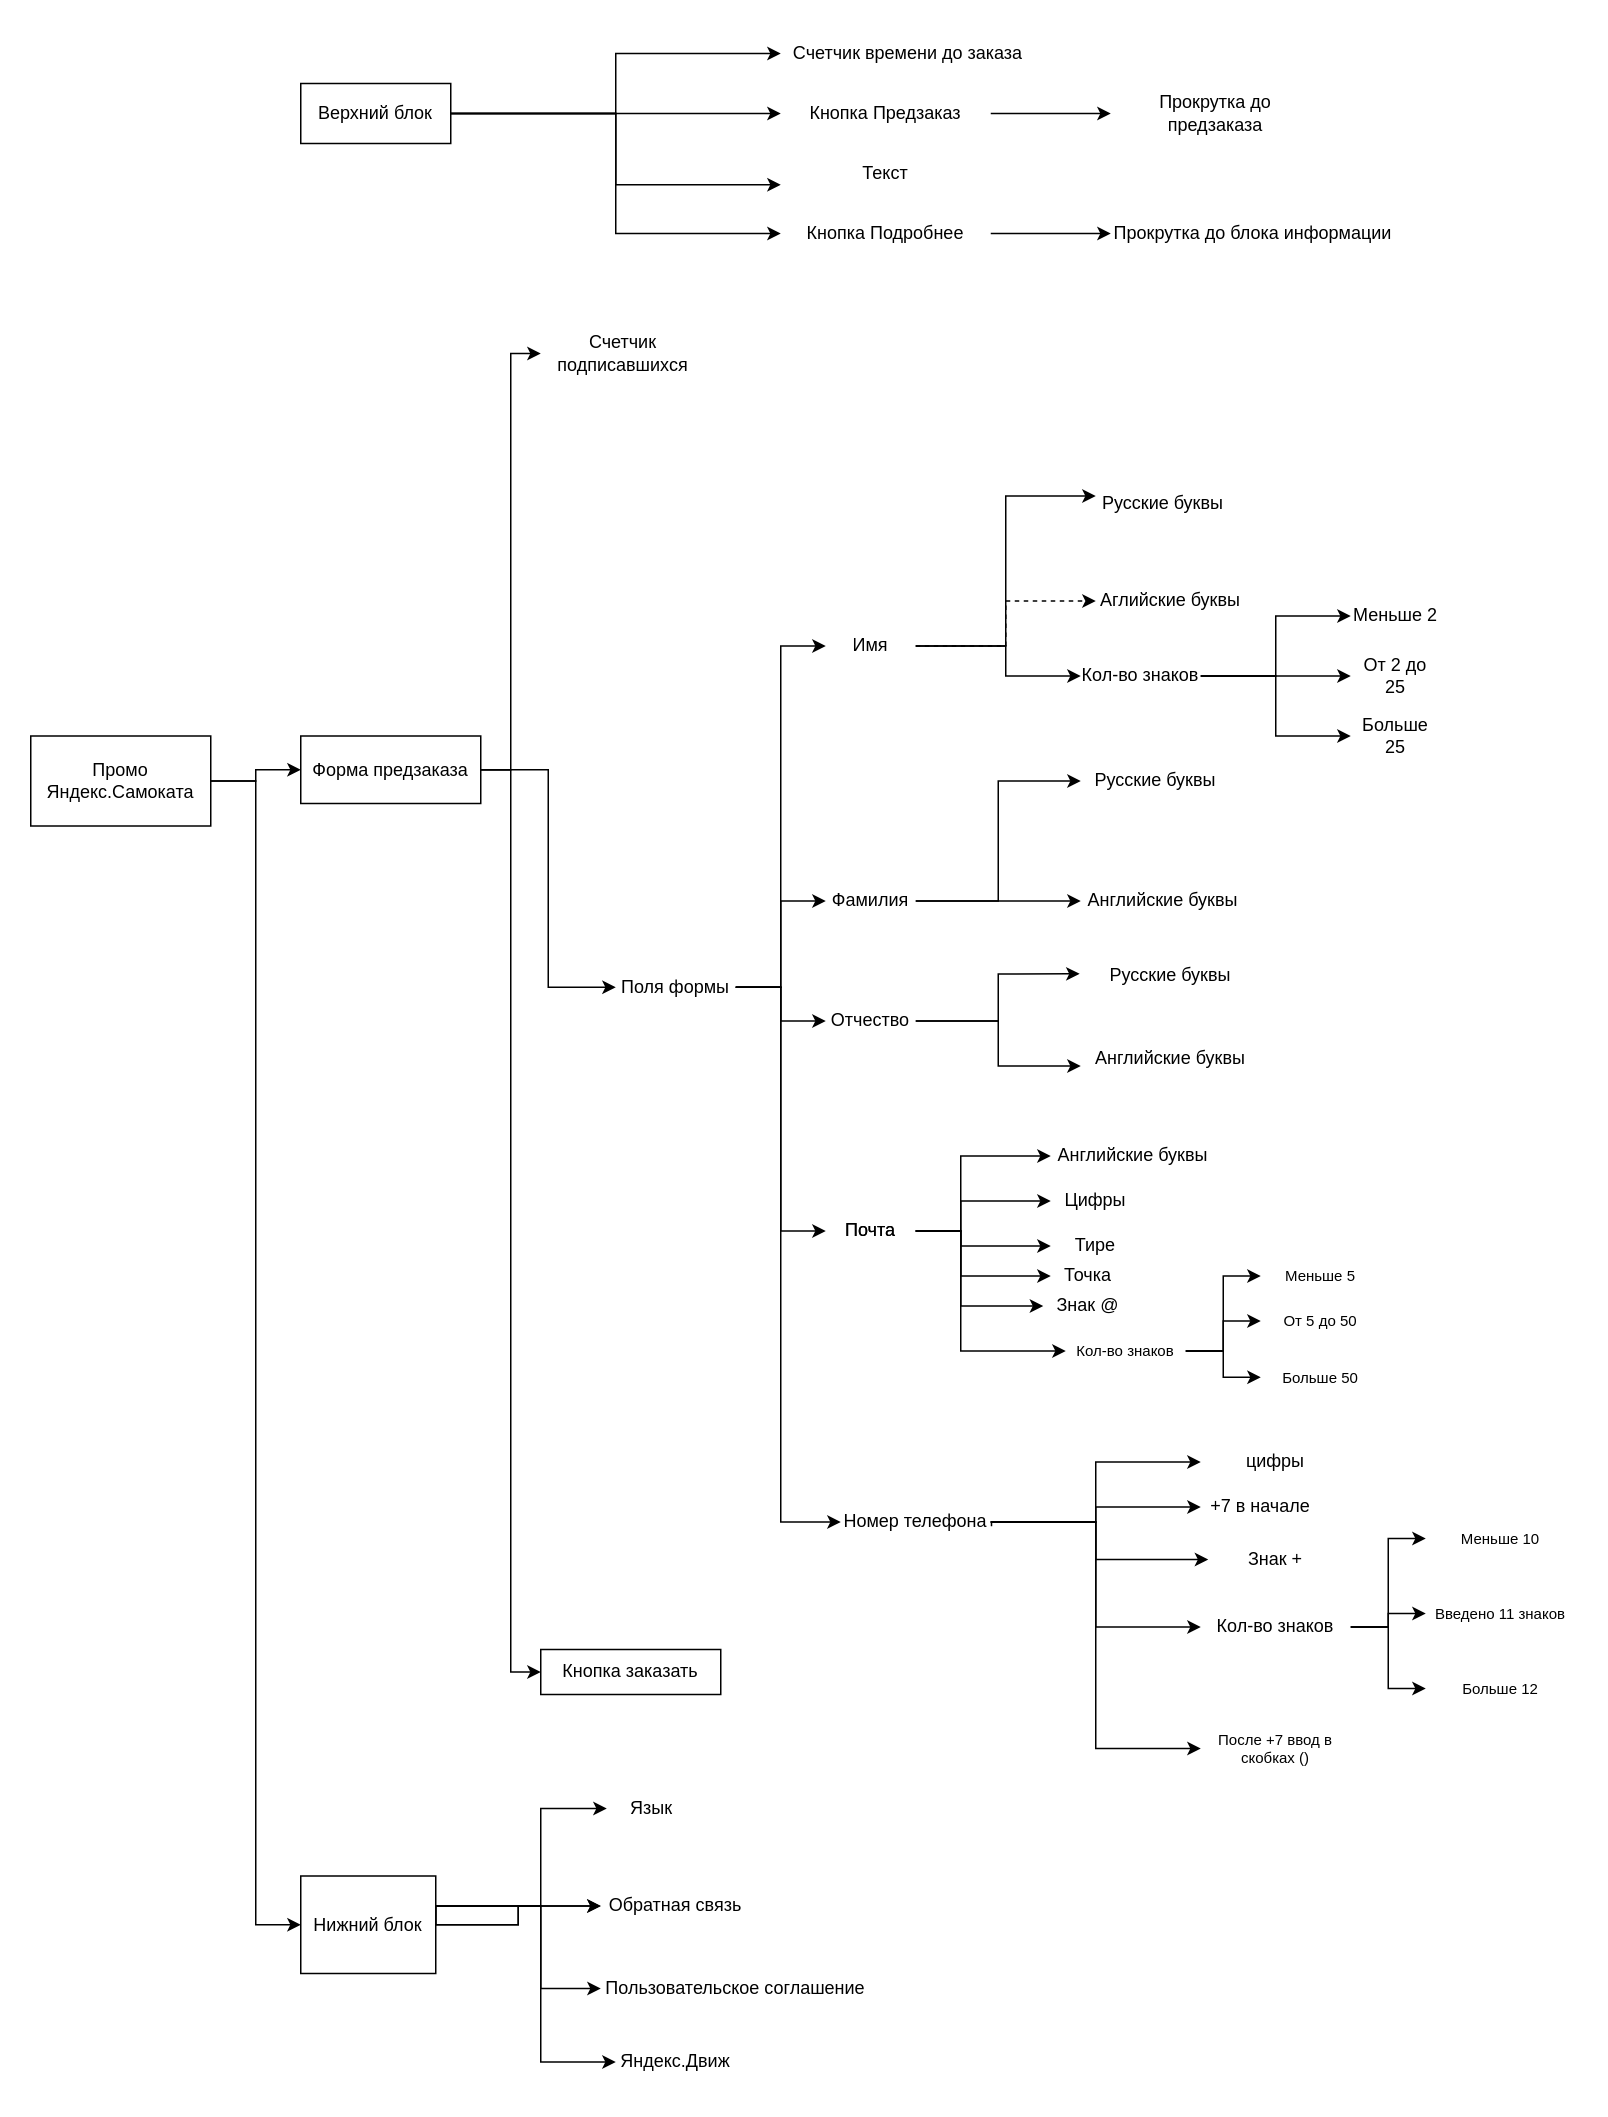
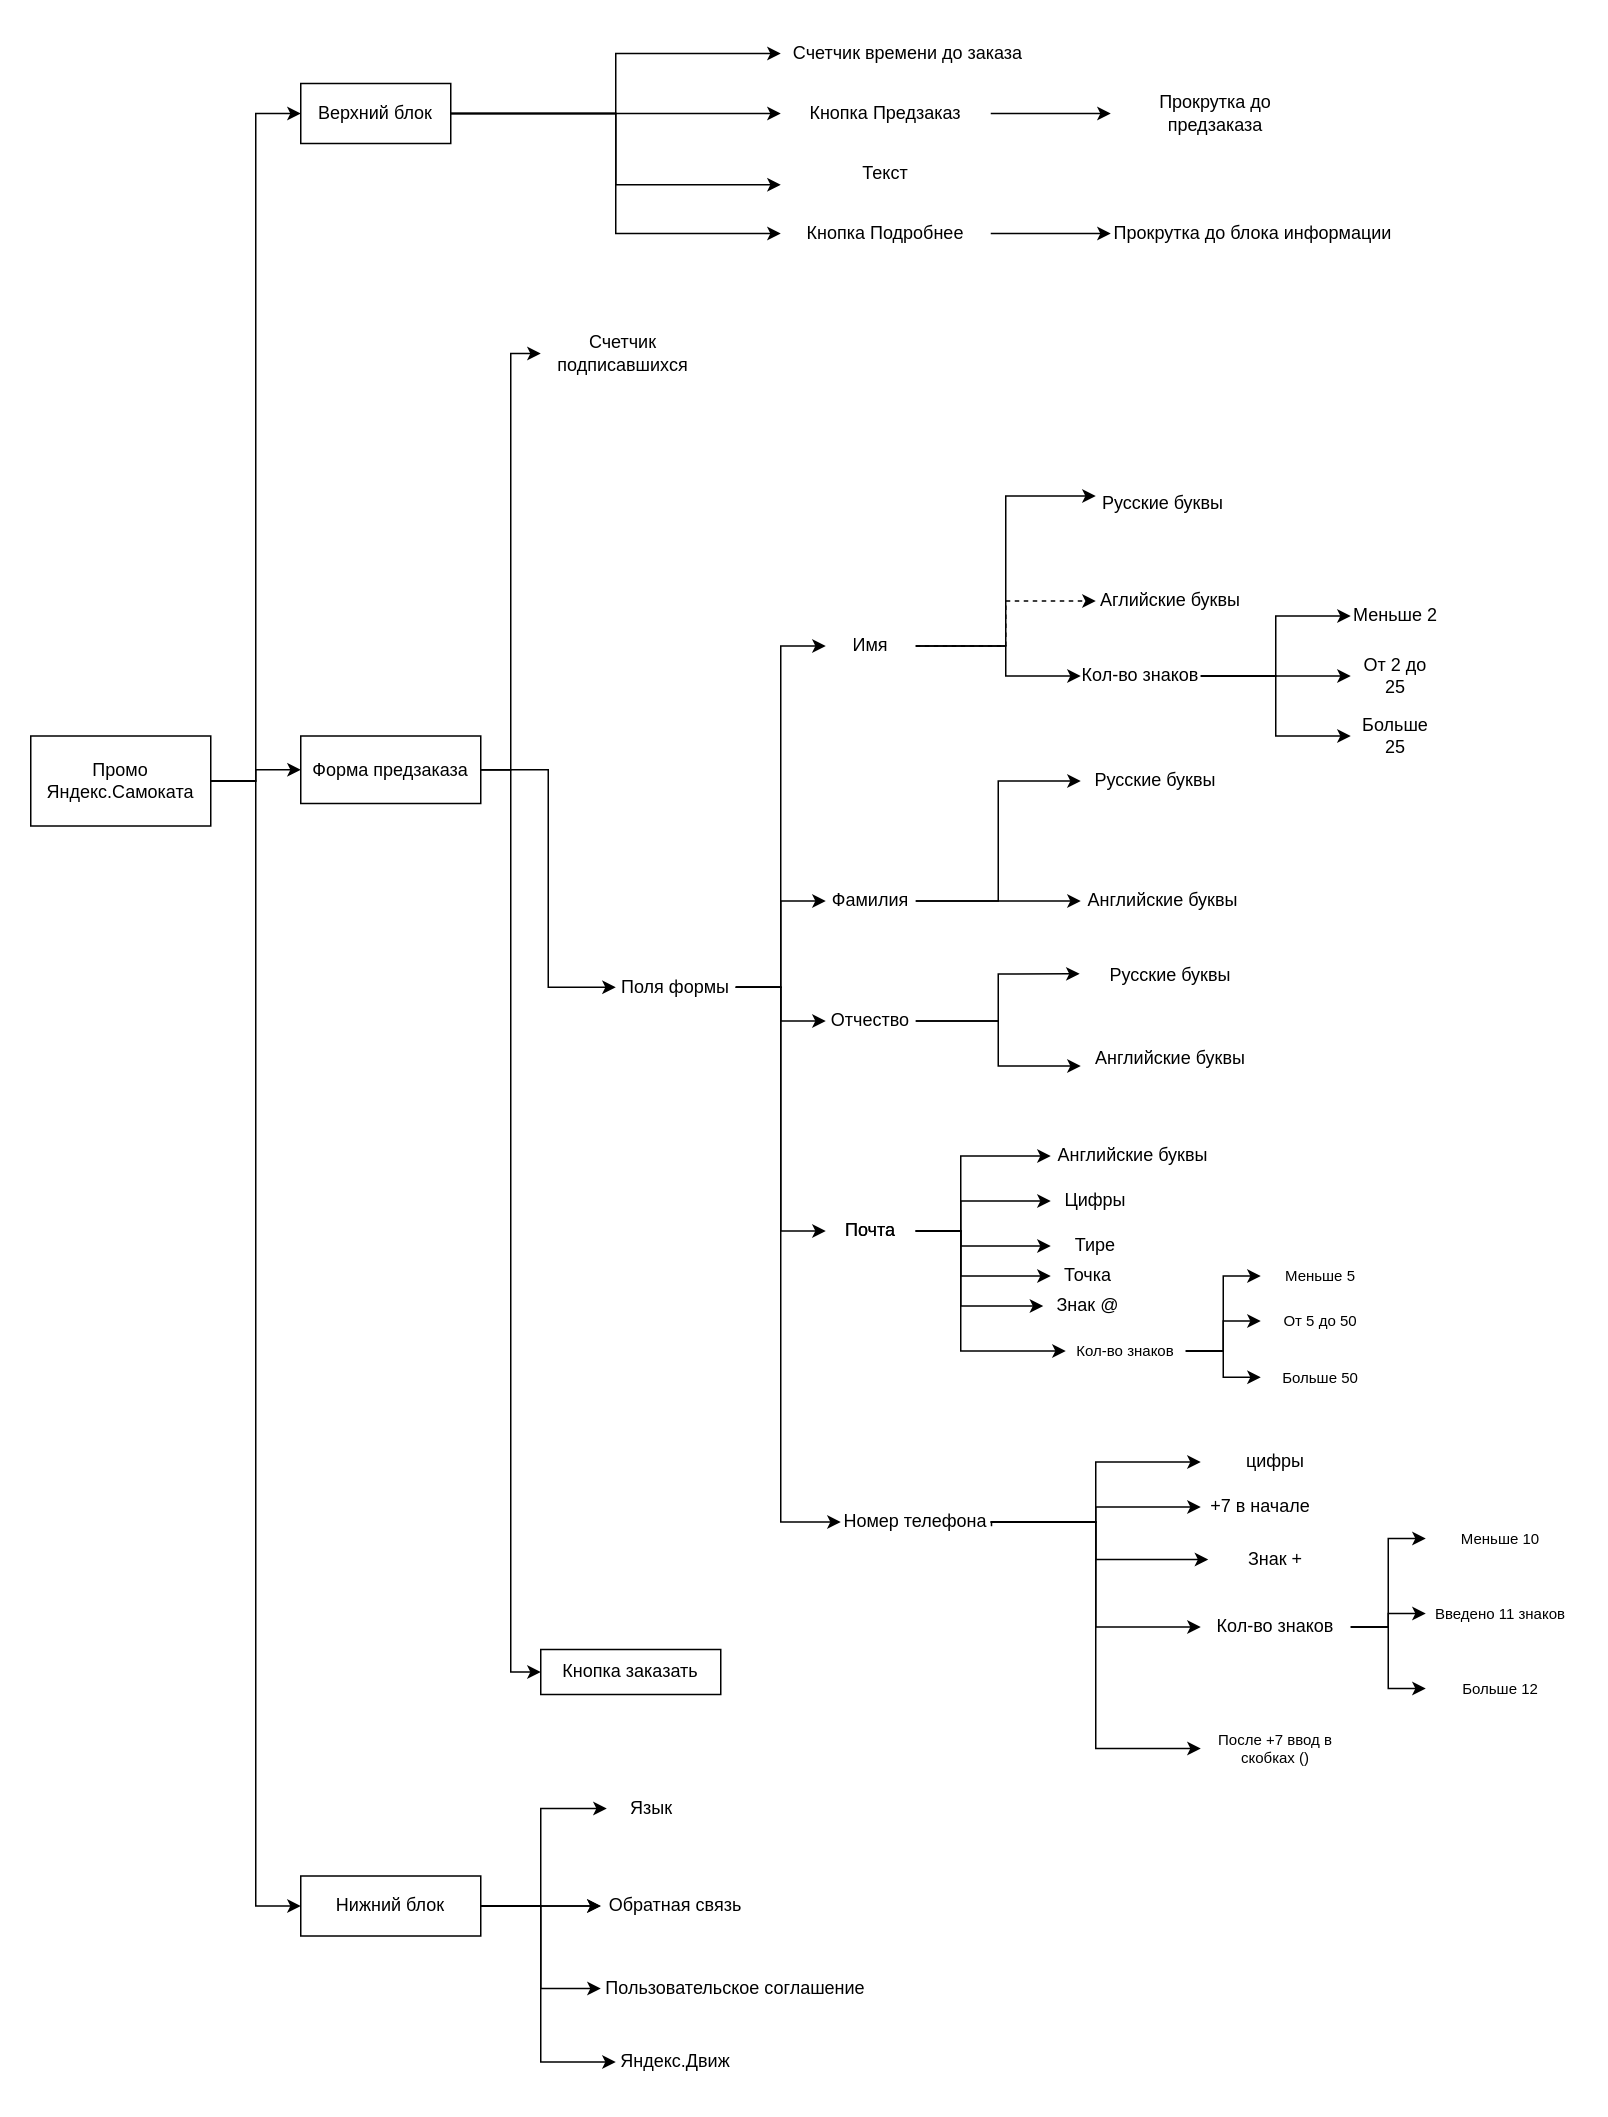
edge "Промо Яндекс.Самоката" -> "Верхний блок": added
node "Нижний блок": size 135x98 -> 180x60
